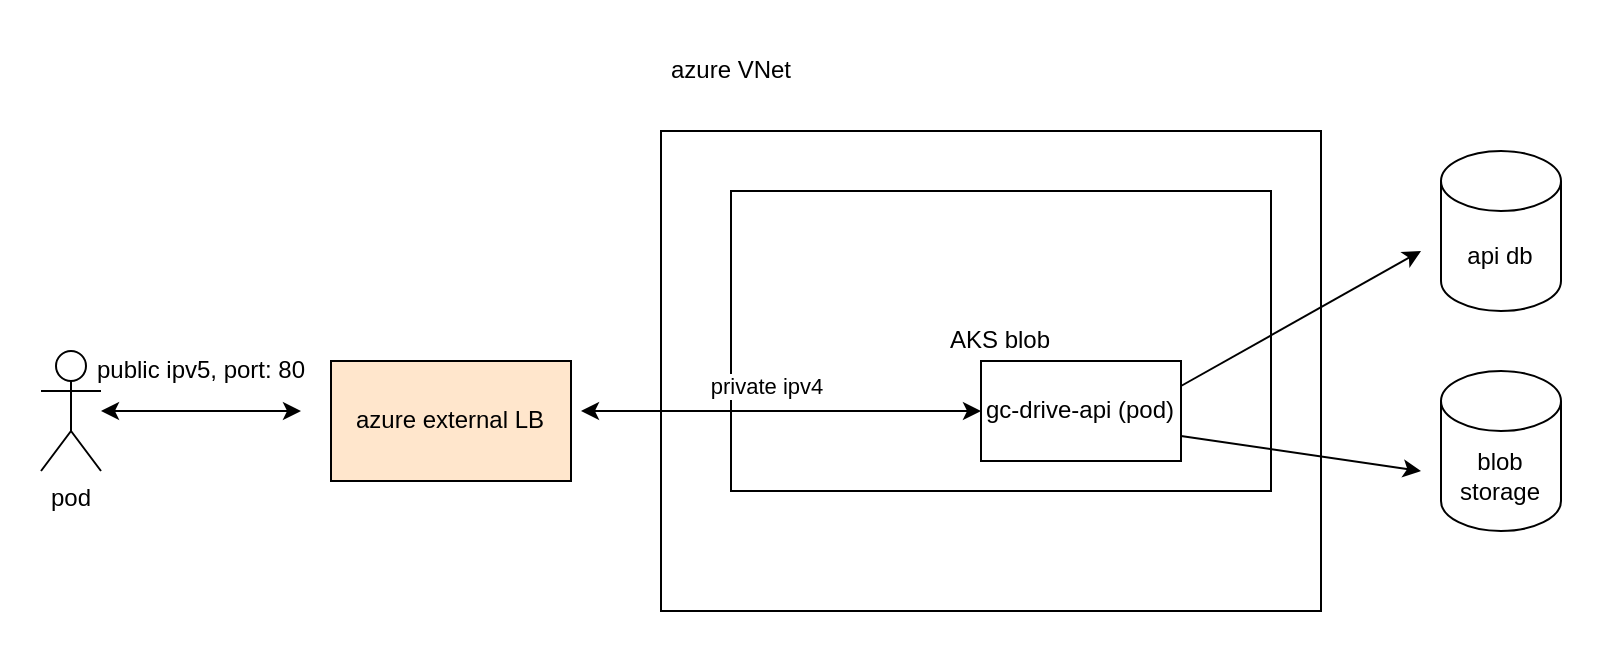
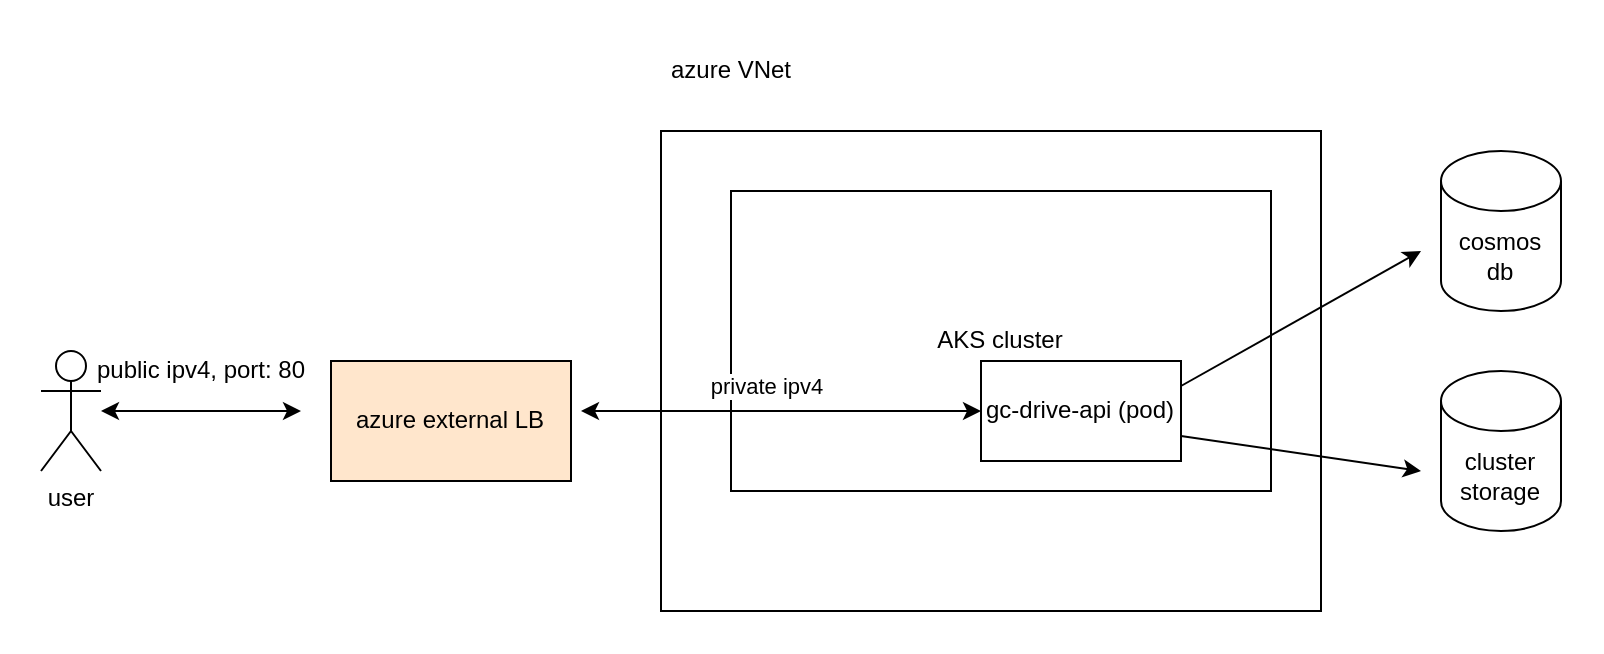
node "api db": label "api db" -> "cosmos db"
node "AKS blob": label "AKS blob" -> "AKS cluster"
node "public ipv5, port: 80": label "public ipv5, port: 80" -> "public ipv4, port: 80"
node "blob storage": label "blob storage" -> "cluster storage"
node "pod": label "pod" -> "user"
